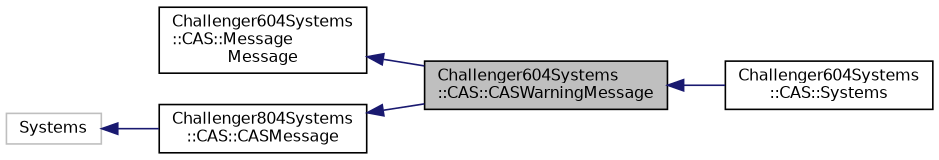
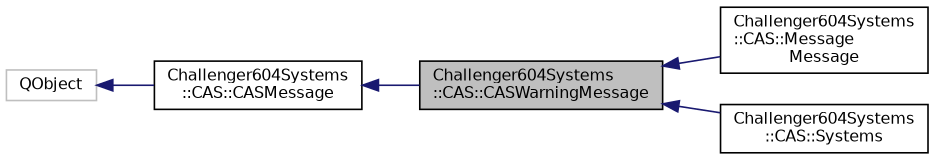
edge "Challenger604Systems ::CAS::CASWarningMessage" -> "Challenger604Systems ::CAS::Message Message": reversed
node "Systems": label "Systems" -> "QObject"
node "Challenger804Systems ::CAS::CASMessage": label "Challenger804Systems ::CAS::CASMessage" -> "Challenger604Systems ::CAS::CASMessage"
